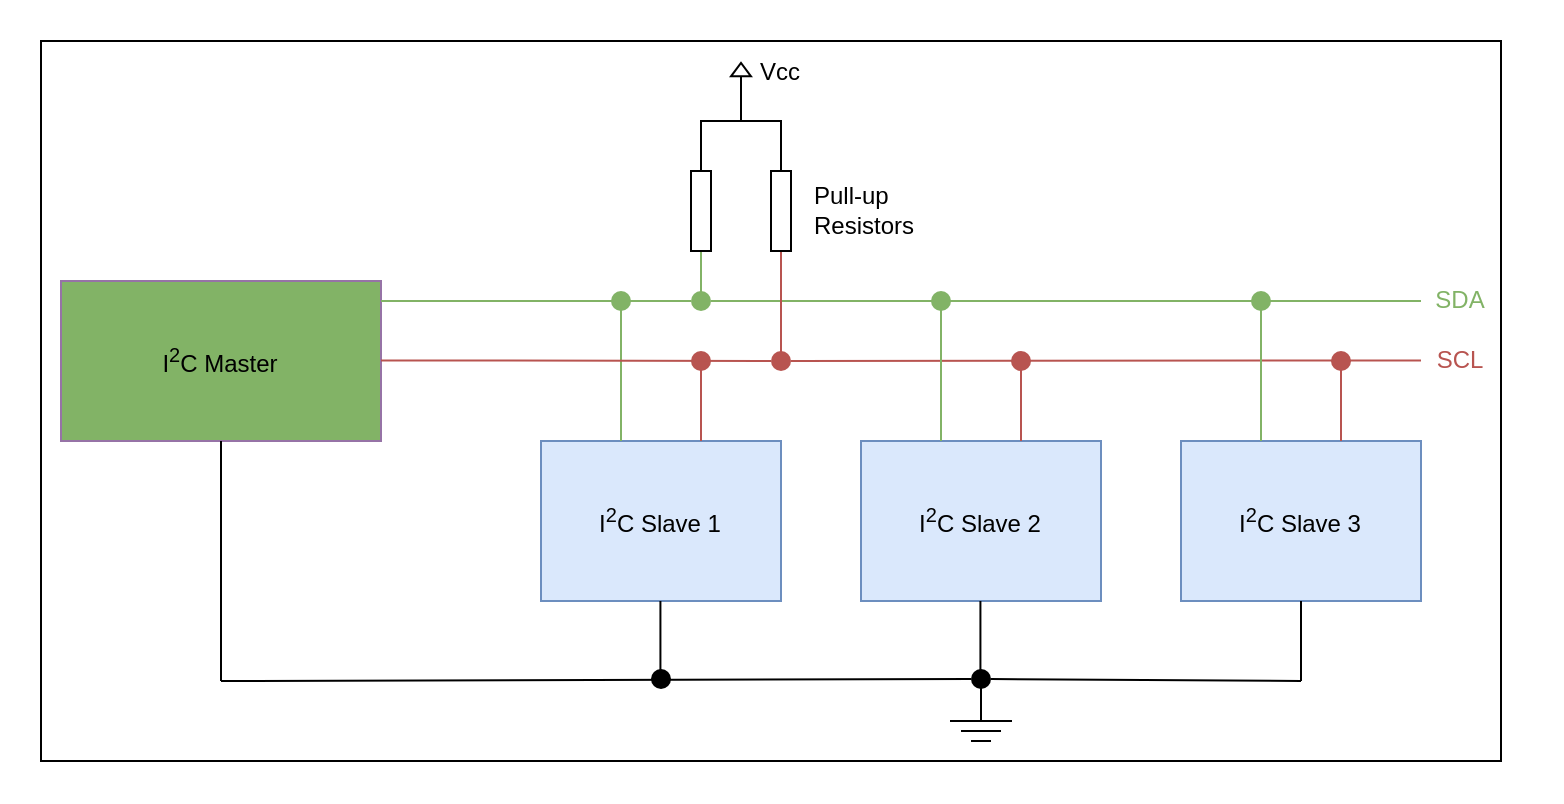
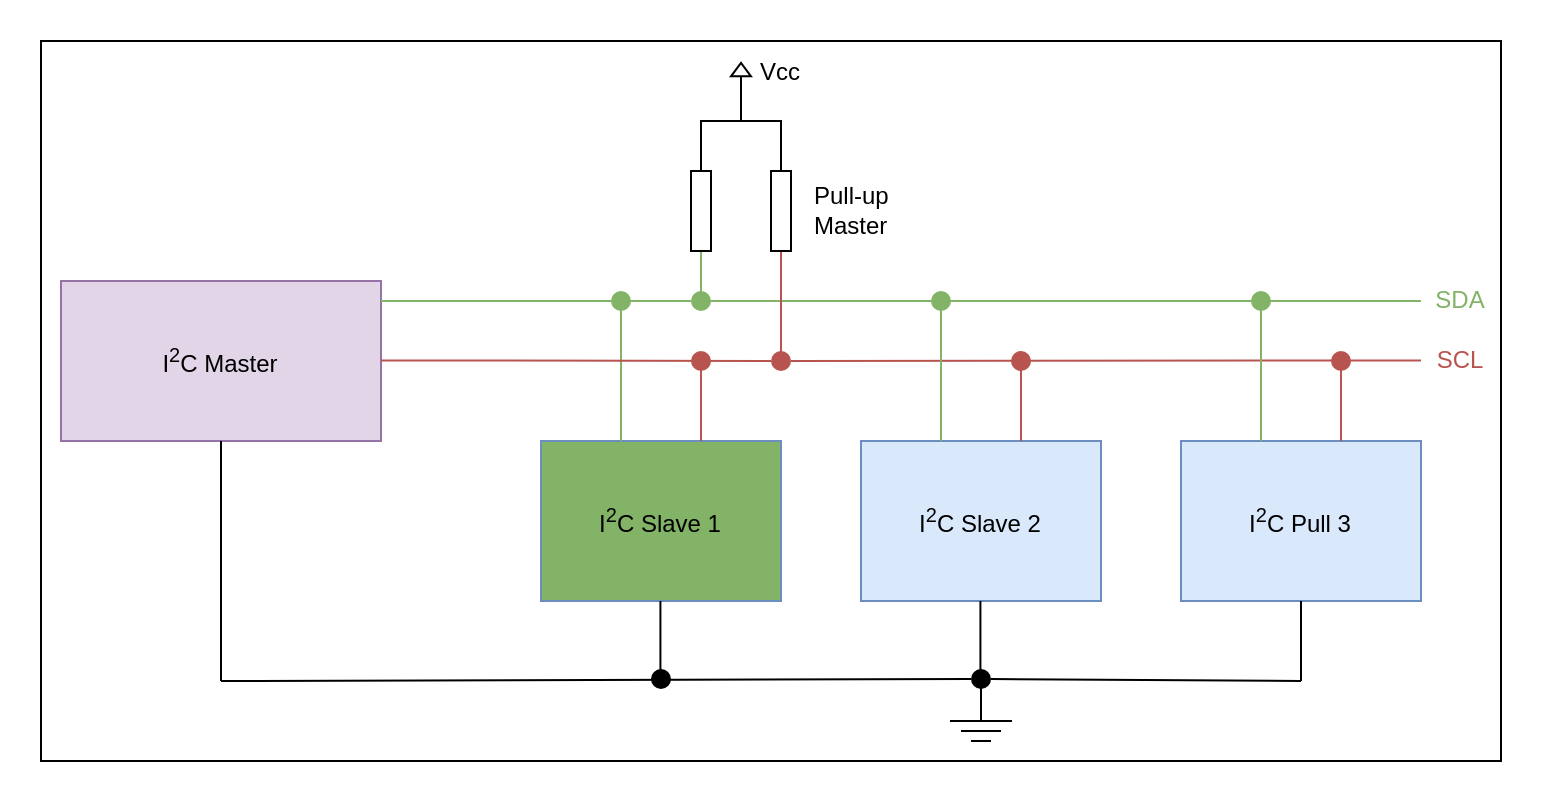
node "Pull-up Resistors": label "Pull-up Resistors" -> "Pull-up Master"
node "I2C Master": fillcolor #82b366 -> #e1d5e7
node "I2C Slave 1": fillcolor #dae8fc -> #82b366
node "I2C Slave 3": label "I2C Slave 3" -> "I2C Pull 3"
